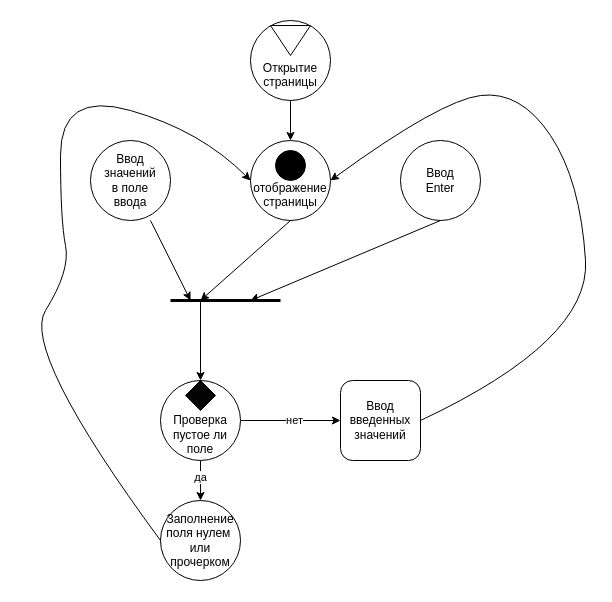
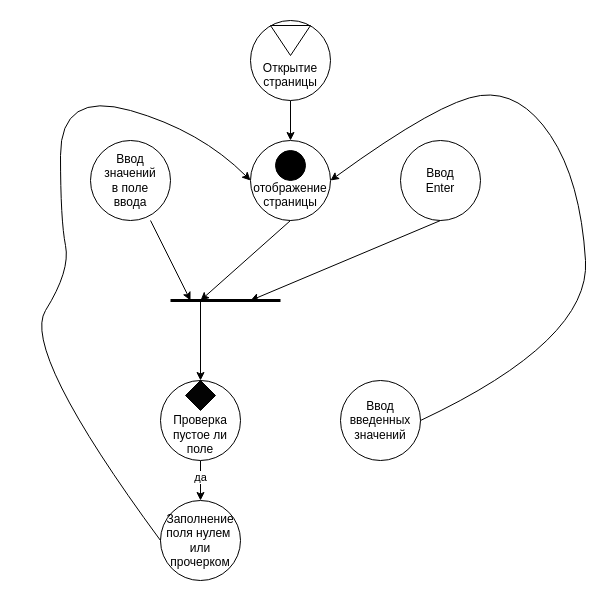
edge "Проверка пустое ли поле" -> "Ввод введенных значений": removed, label "нет"
node "Ввод введенных значений": shape rounded rectangle -> ellipse
